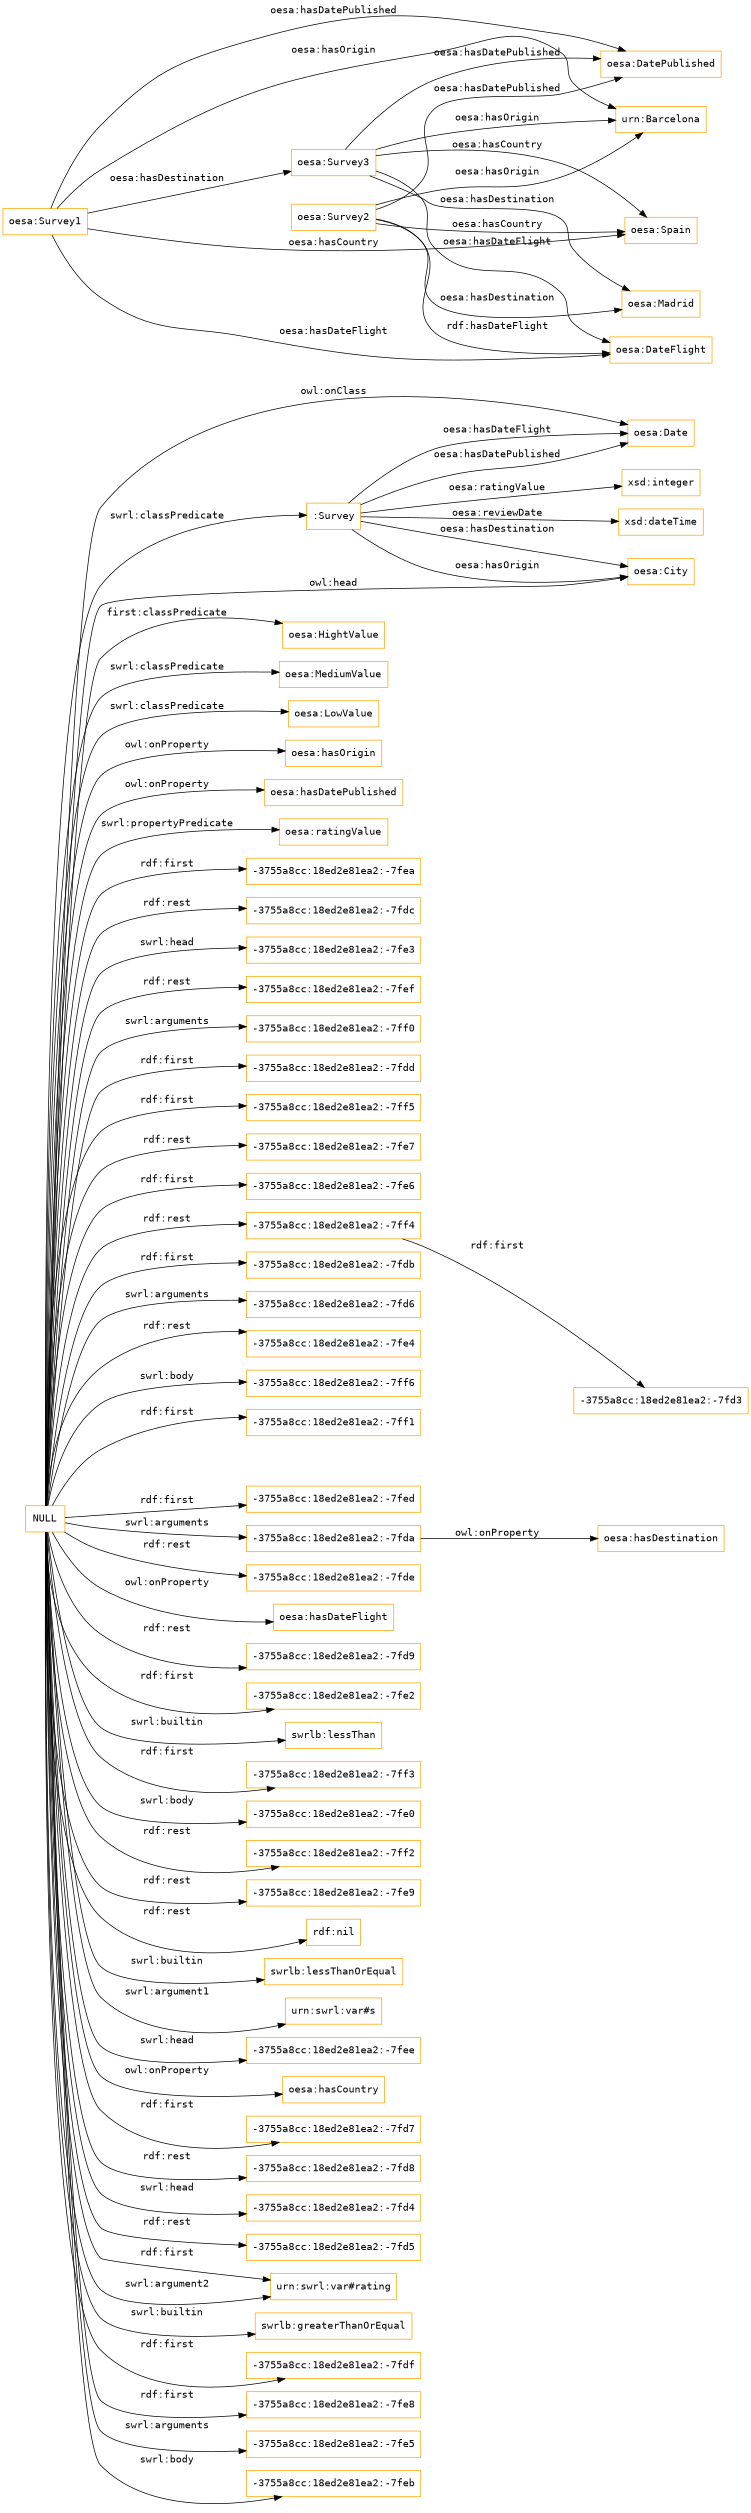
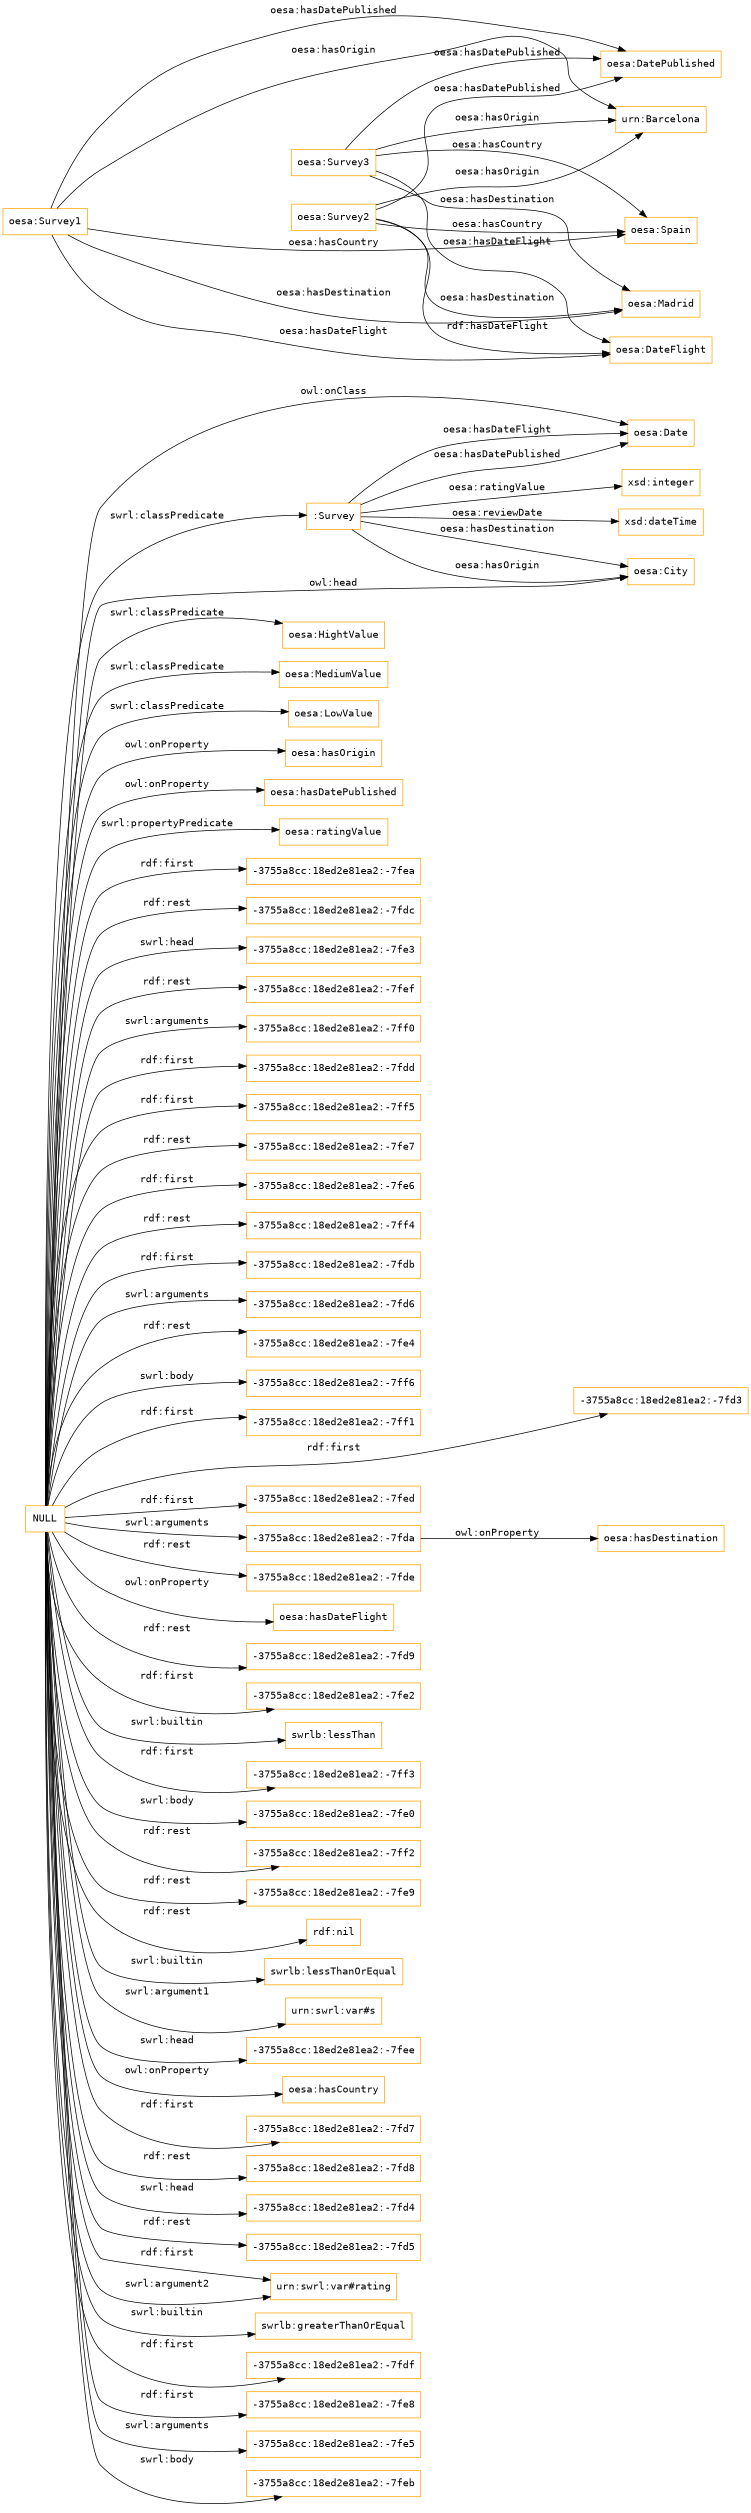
edge "oesa:Survey1" -> "oesa:Survey3": now "oesa:Survey1" -> "oesa:Madrid"
edge "NULL" -> "oesa:HightValue": label "first:classPredicate" -> "swrl:classPredicate"
edge "-3755a8cc:18ed2e81ea2:-7ff4" -> "-3755a8cc:18ed2e81ea2:-7fd3": now "NULL" -> "-3755a8cc:18ed2e81ea2:-7fd3"
